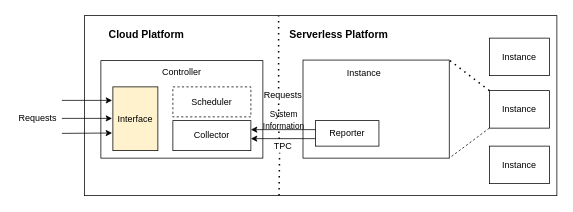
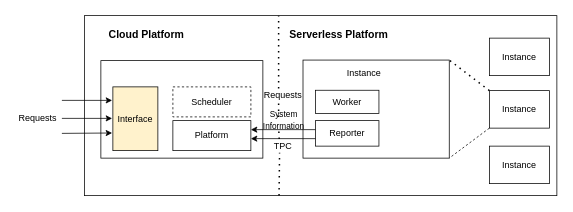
node "Controller": removed
node "Worker": added
node "Collector": label "Collector" -> "Platform"
